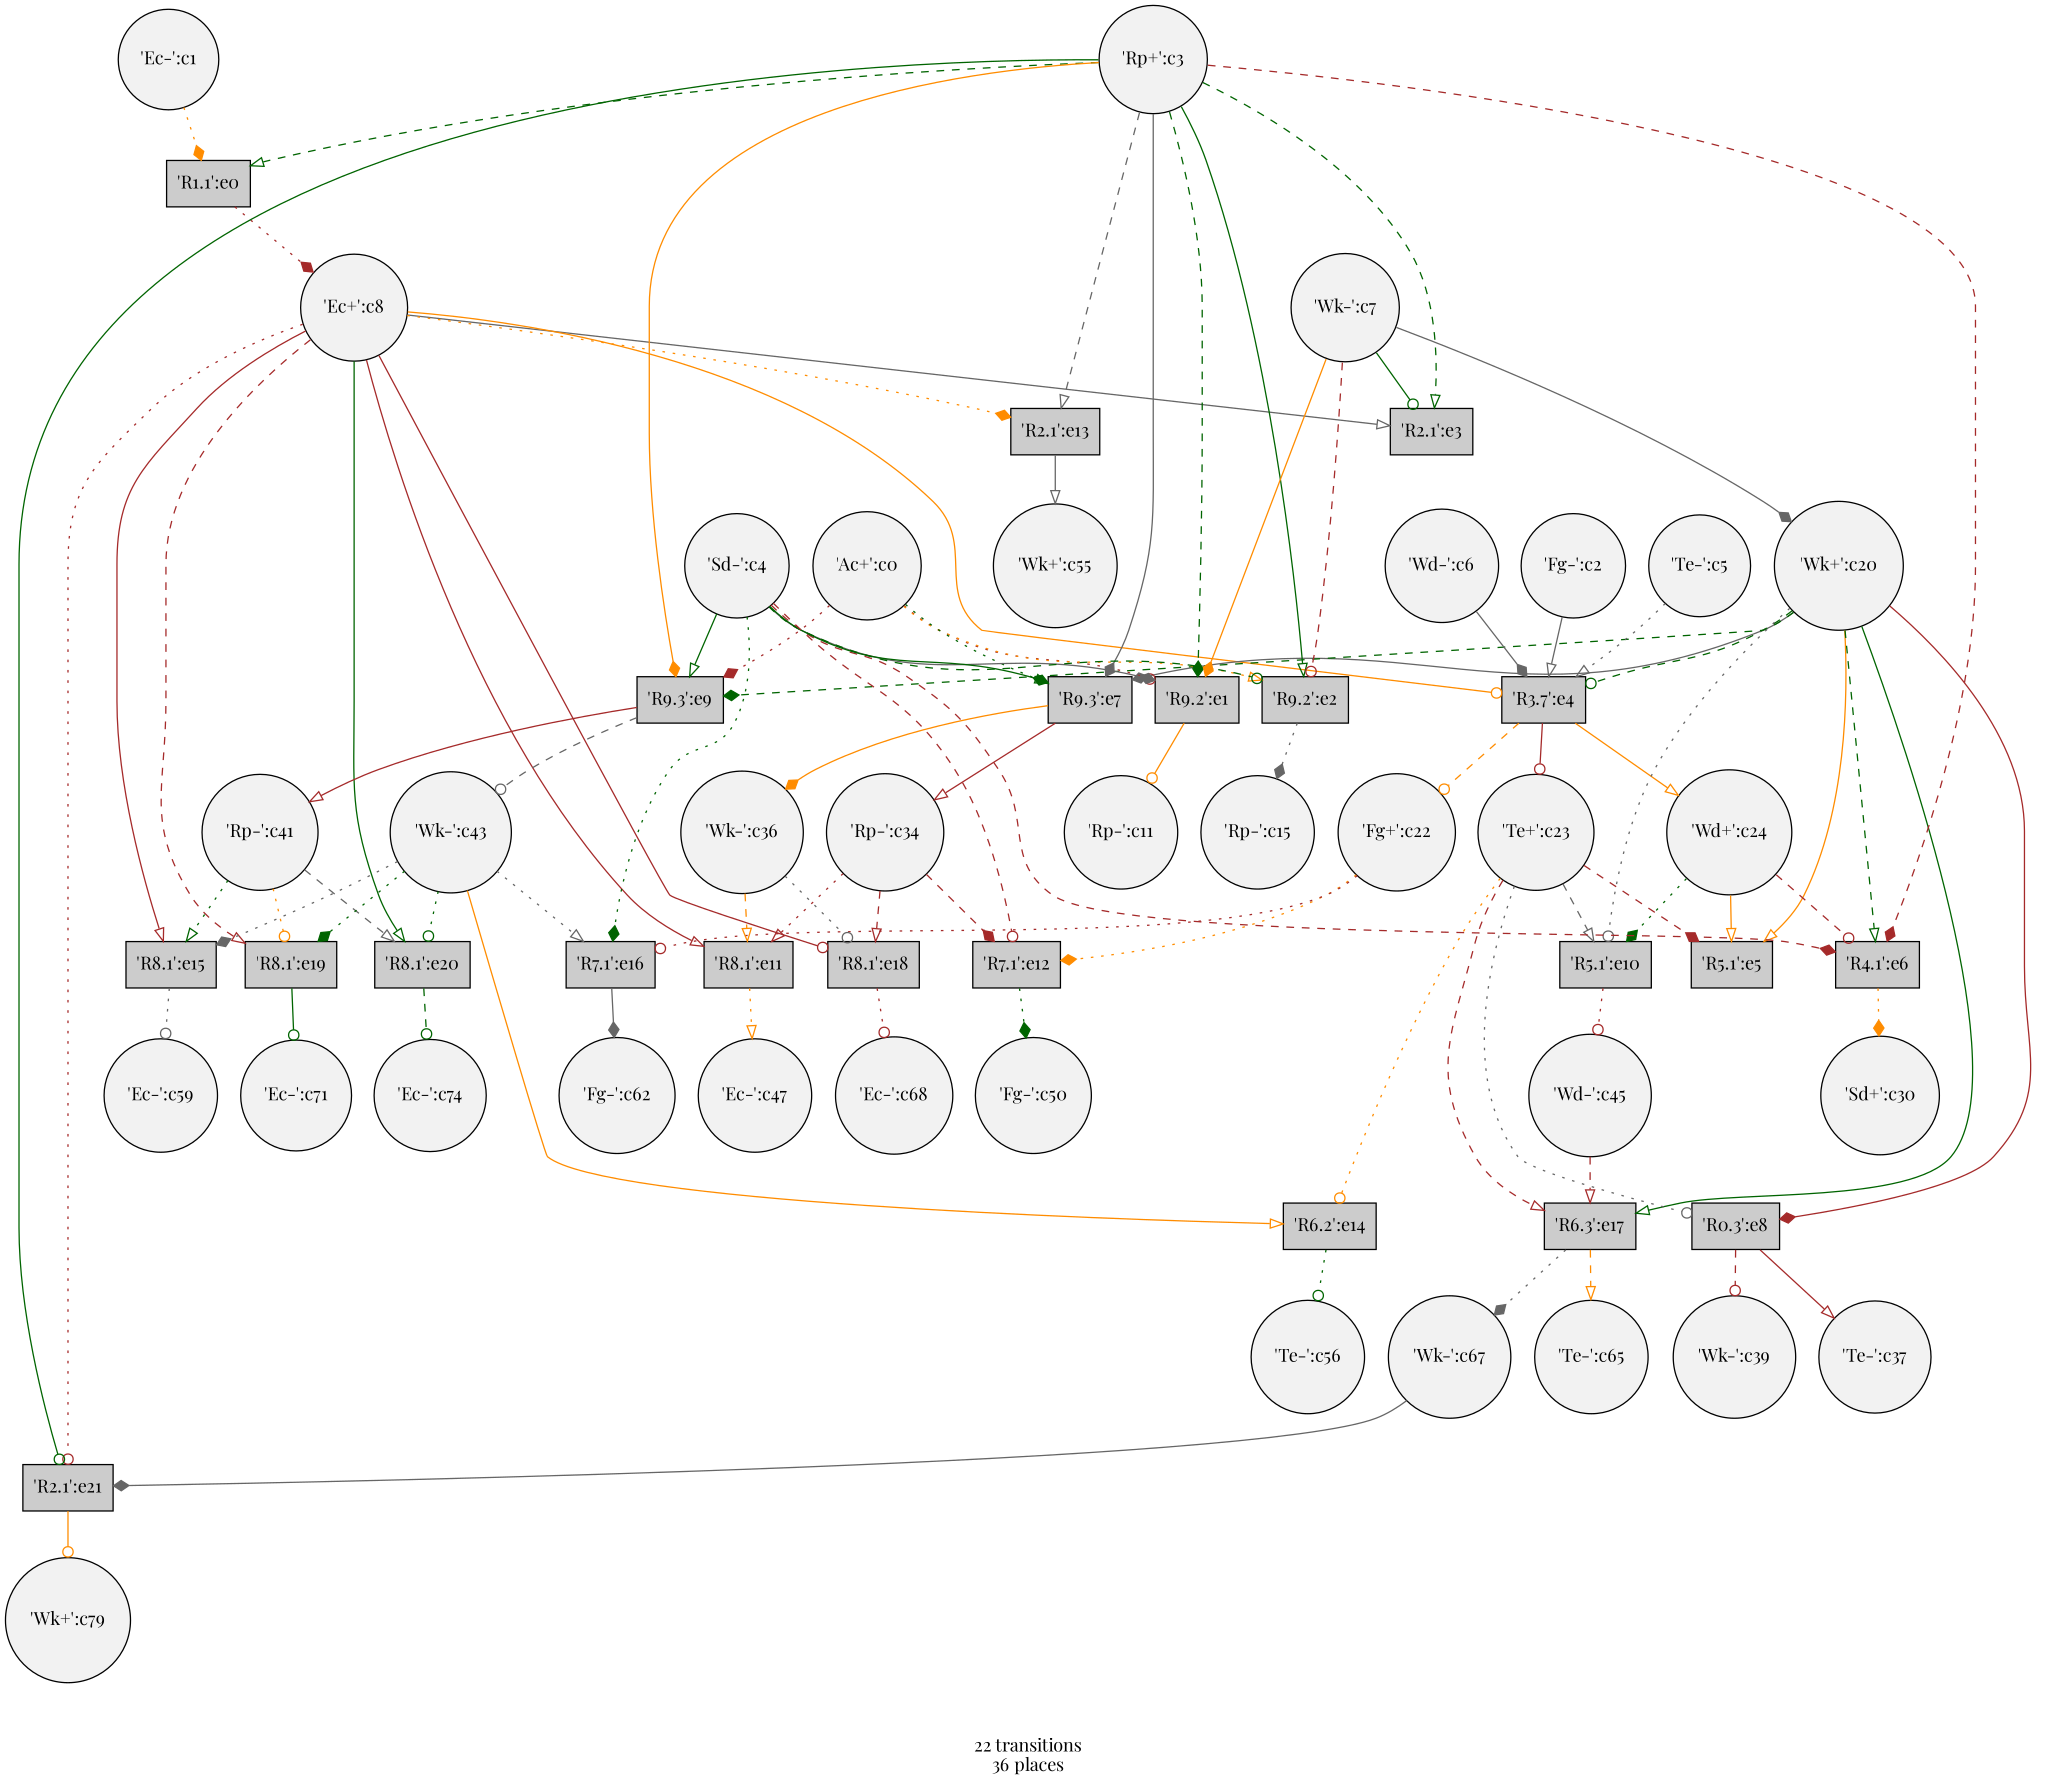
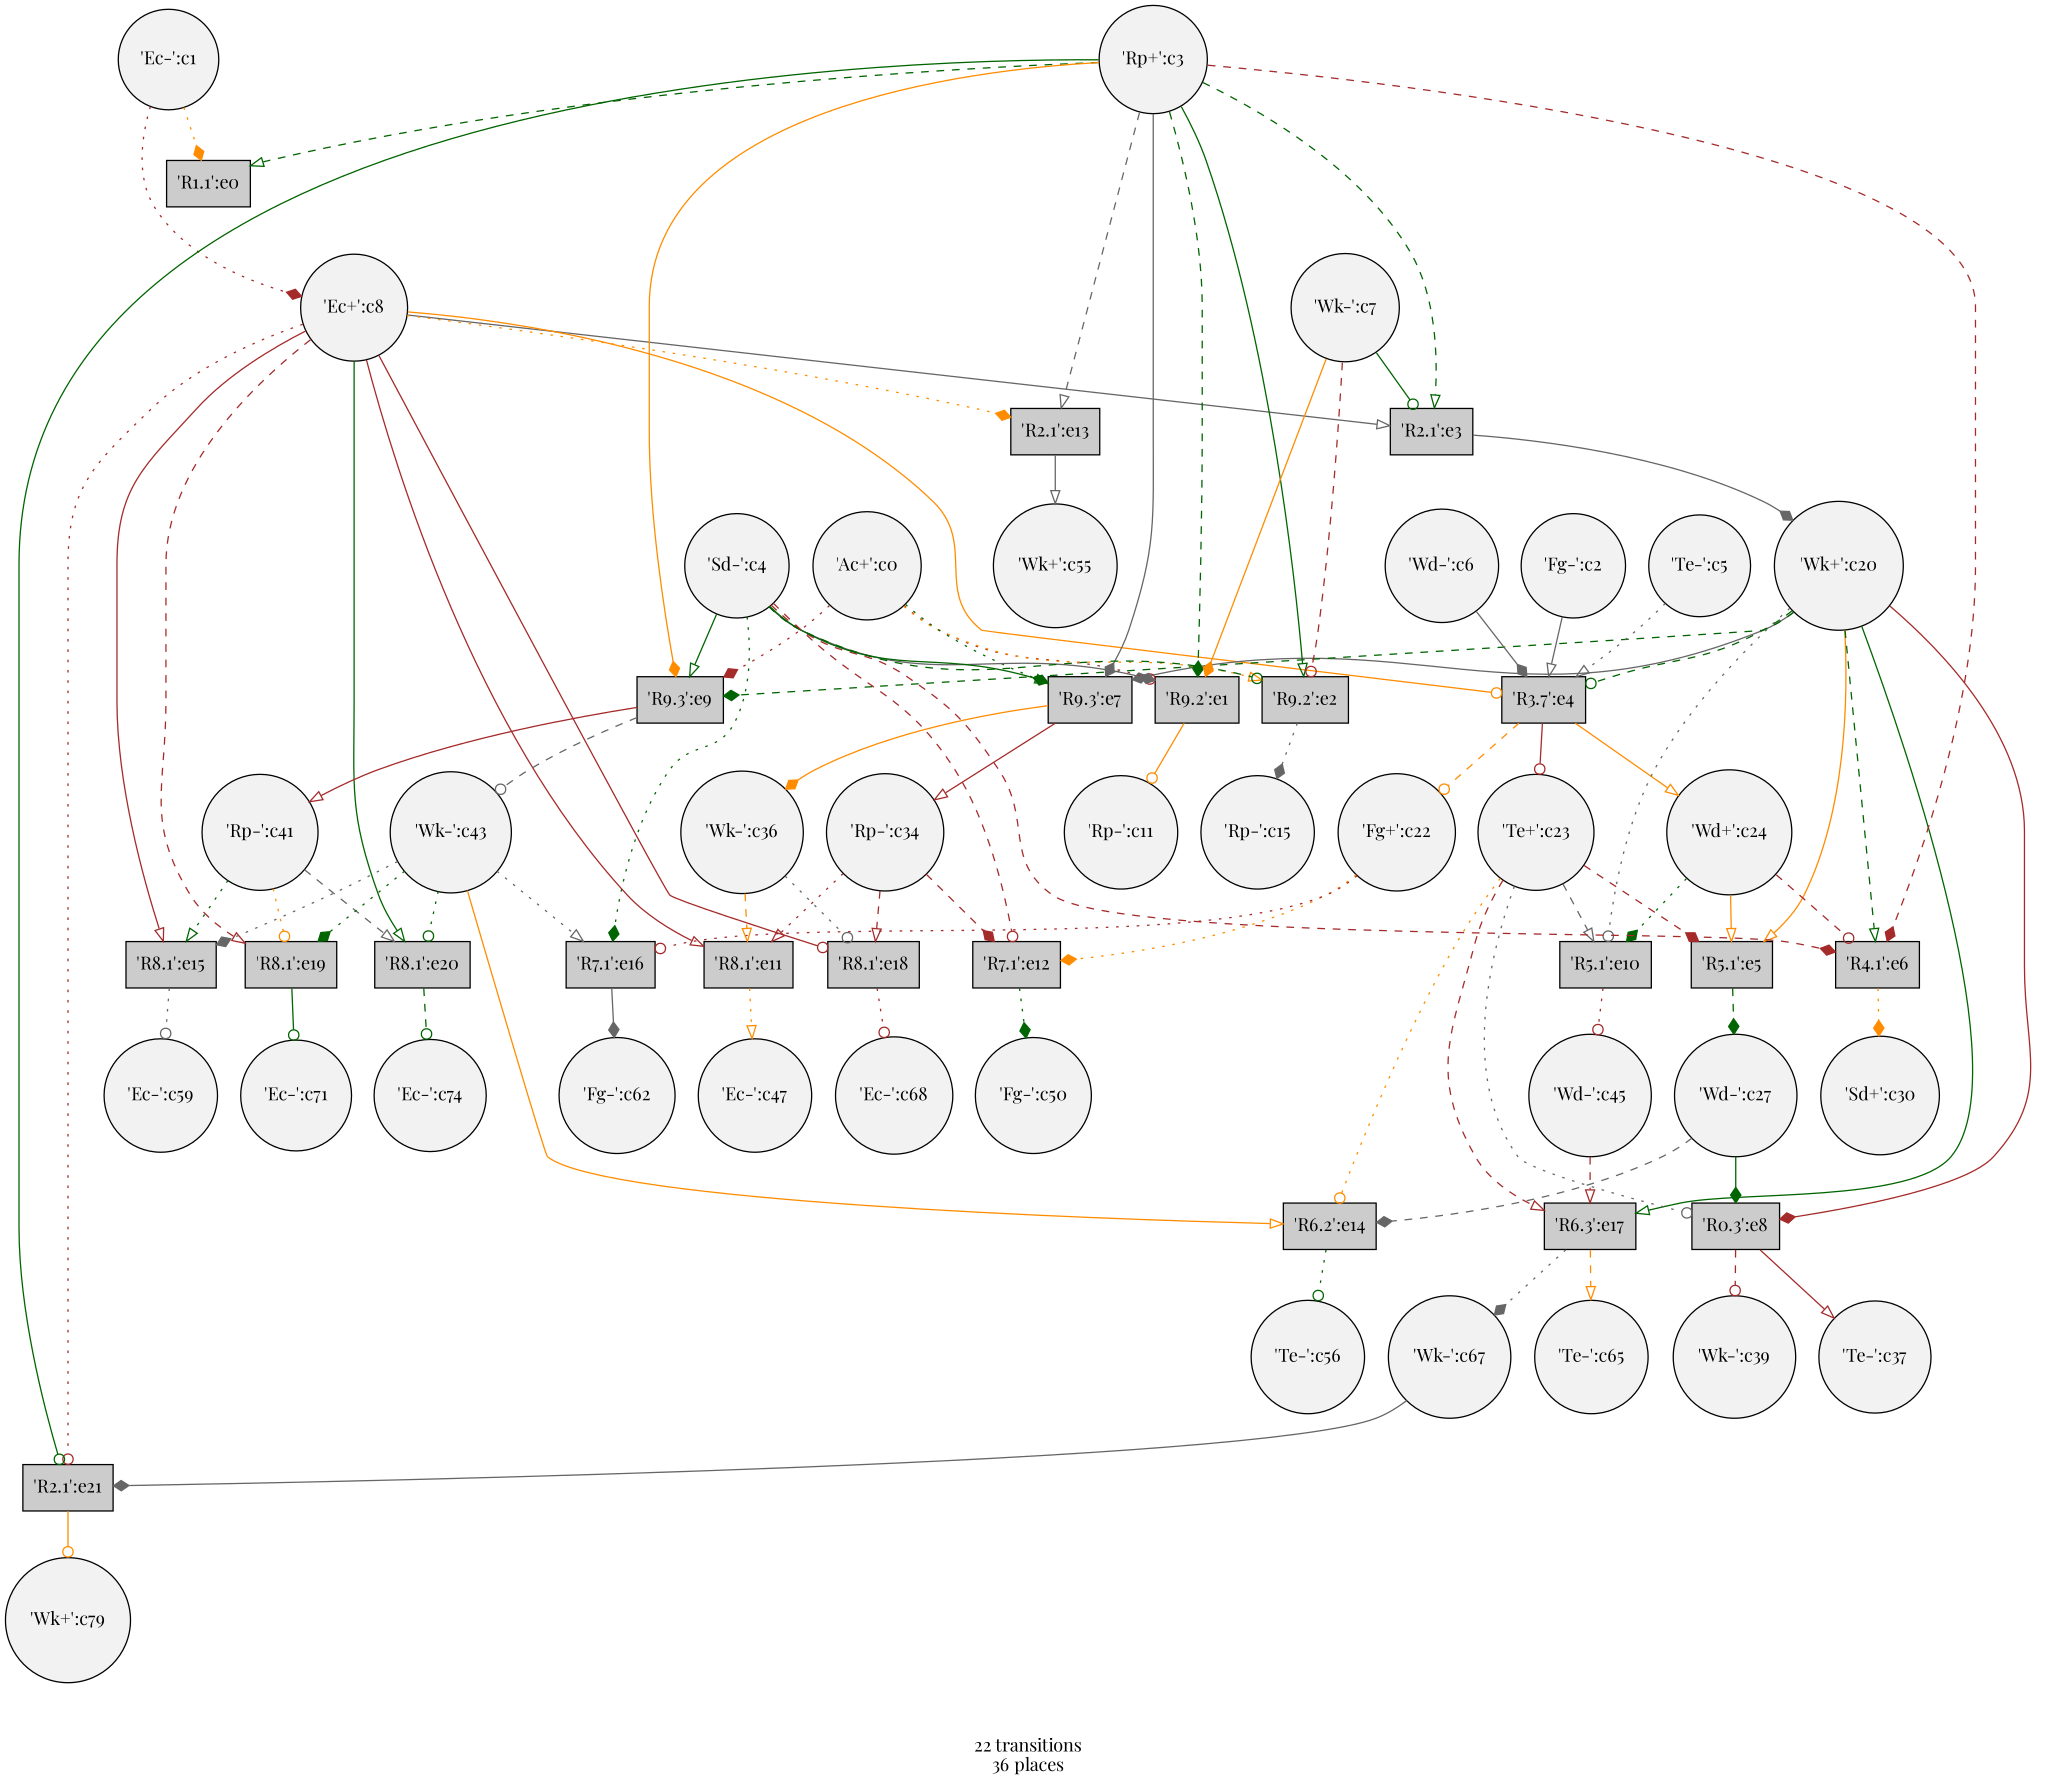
edge "'R1.1':e0" -> "'Ec+':c8": now "'Ec-':c1" -> "'Ec+':c8"
edge "'Wk-':c7" -> "'Wk+':c20": now "'R2.1':e3" -> "'Wk+':c20"
node "'Wd-':c27": added
